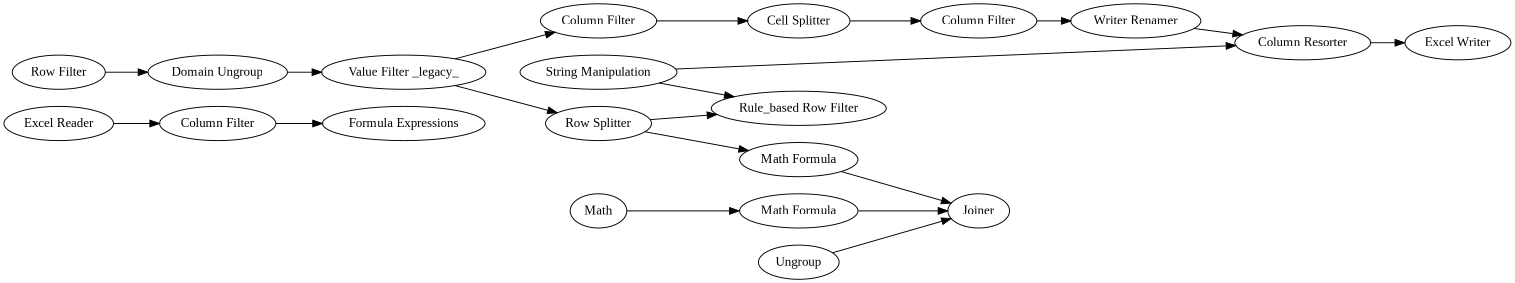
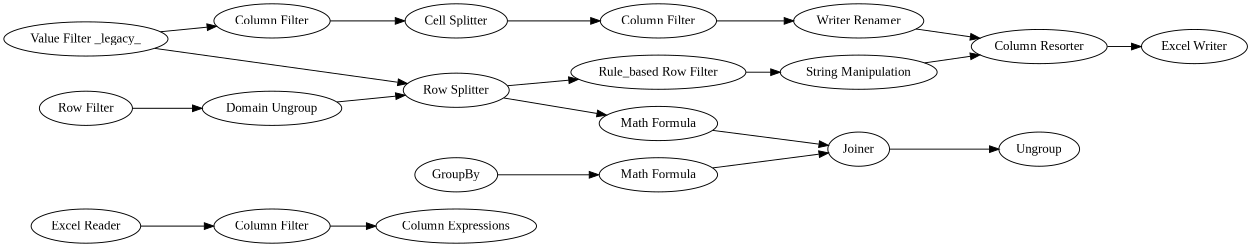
edge "Domain Ungroup" -> "Value Filter _legacy_": now "Domain Ungroup" -> "Row Splitter"
edge "String Manipulation" -> "Rule_based Row Filter": reversed
node "Formula Expressions": label "Formula Expressions" -> "Column Expressions"
node "Math": label "Math" -> "GroupBy"
edge "Ungroup" -> "Joiner": reversed
